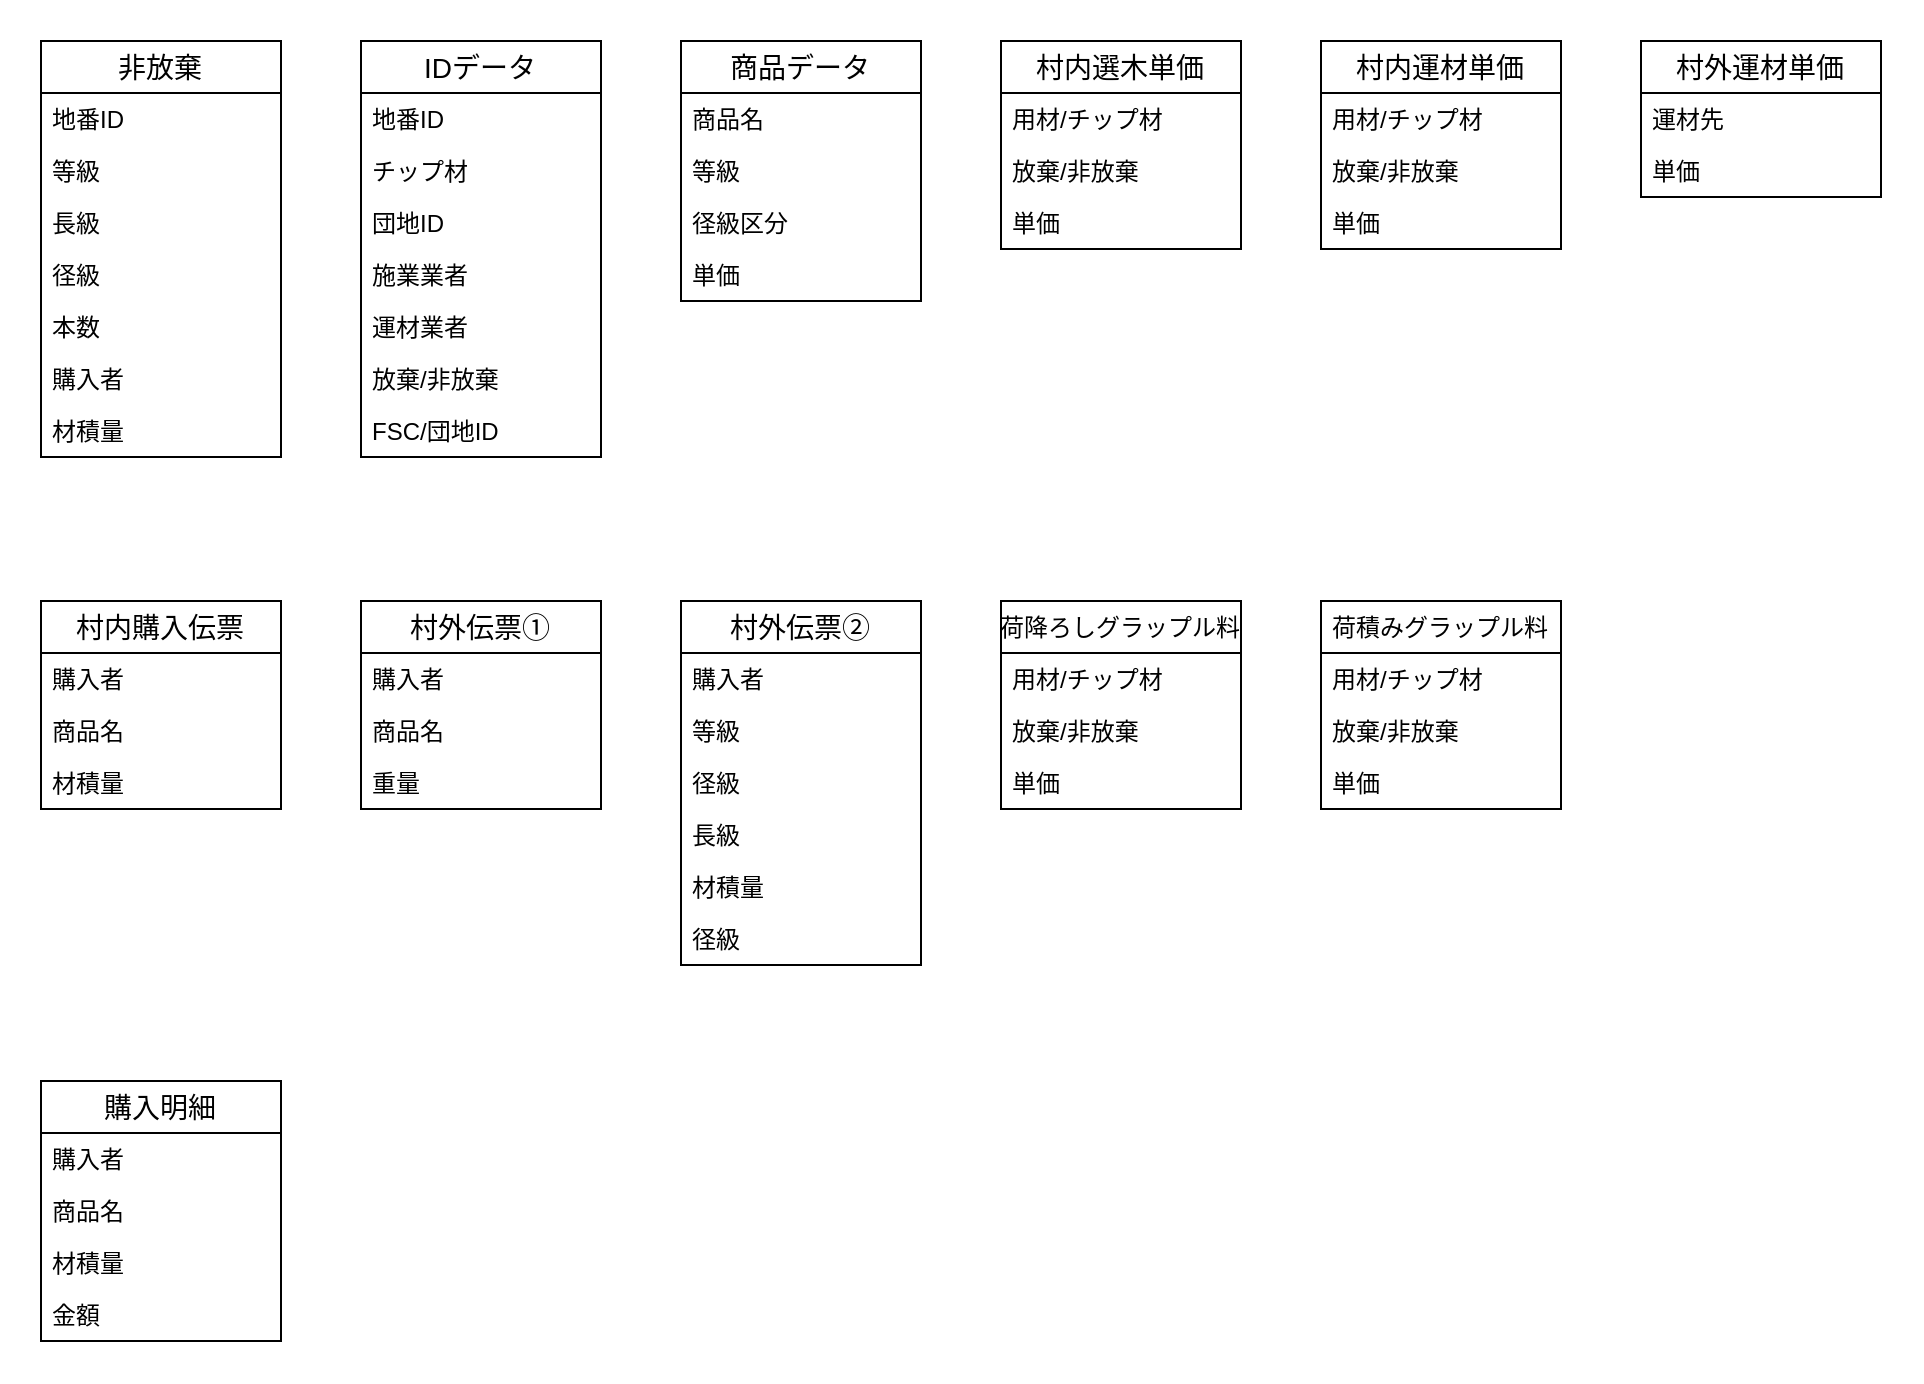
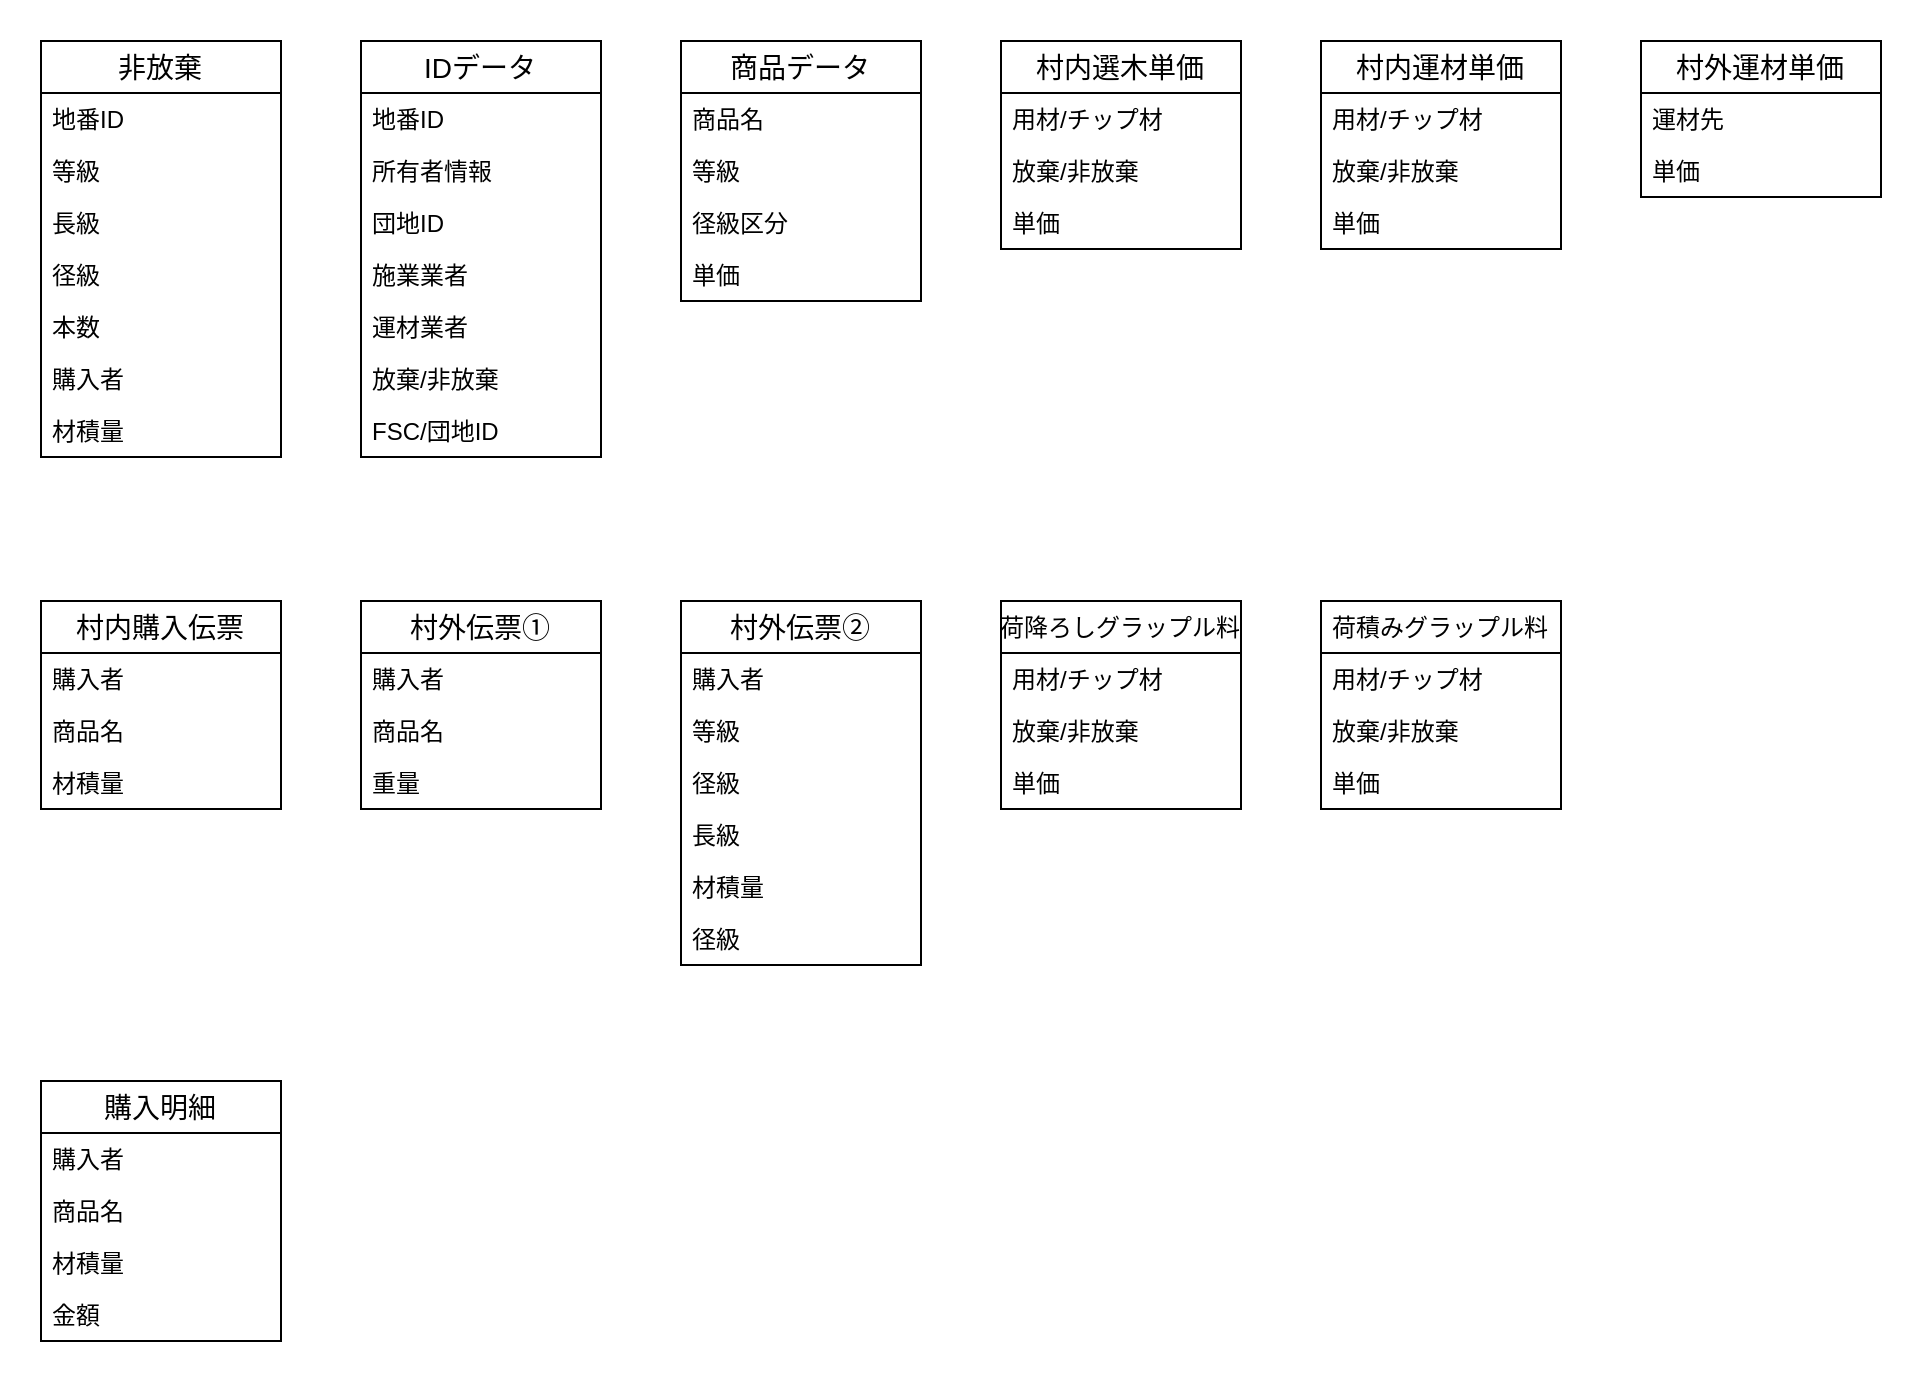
node "チップ材": label "チップ材" -> "所有者情報"
